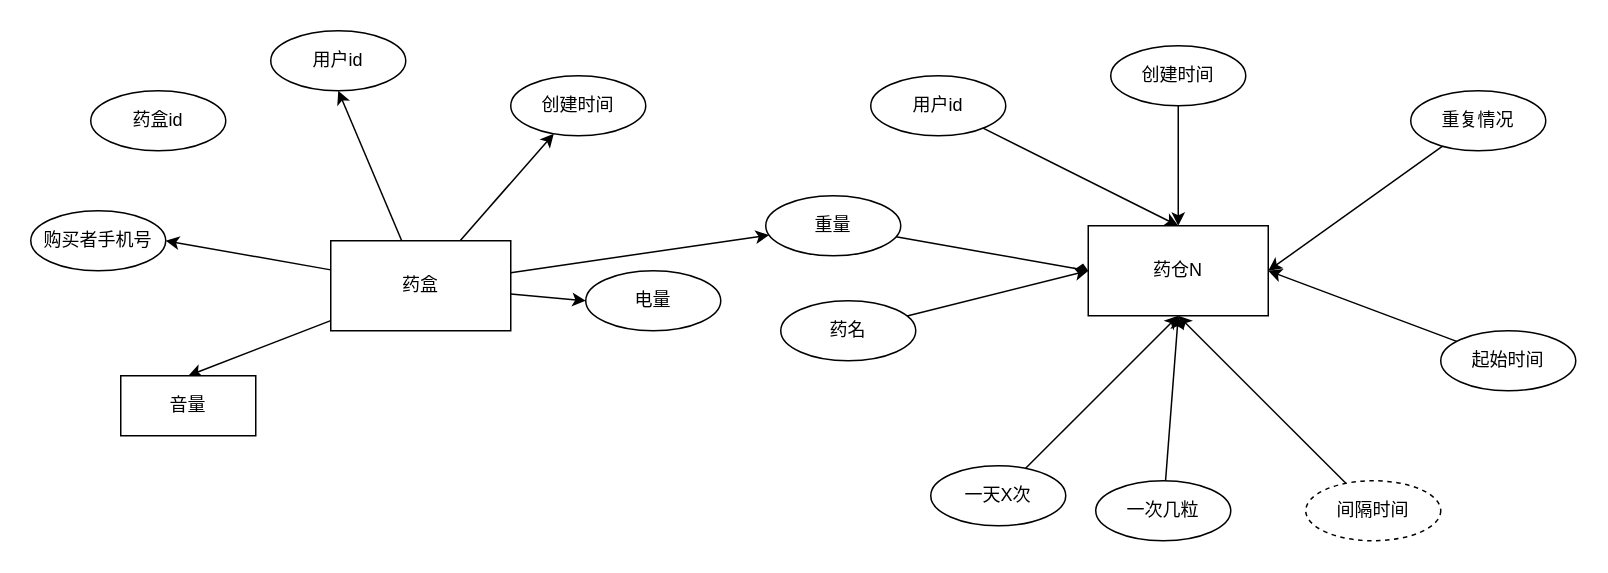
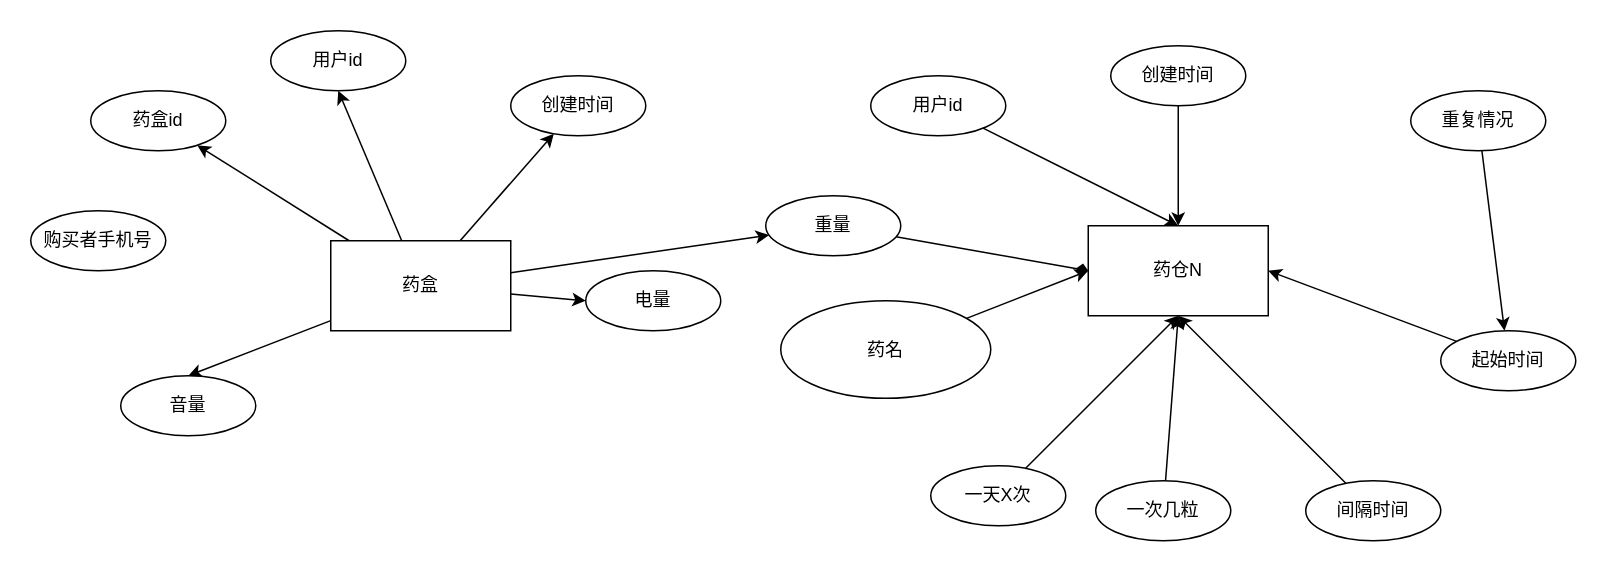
edge "重复情况" -> "药仓N": now "重复情况" -> "起始时间"
edge "药盒" -> "购买者手机号": now "药盒" -> "药盒id"
node "药名": size 135x60 -> 210x98
node "音量": shape rectangle -> ellipse
node "间隔时间": style dashed -> solid
